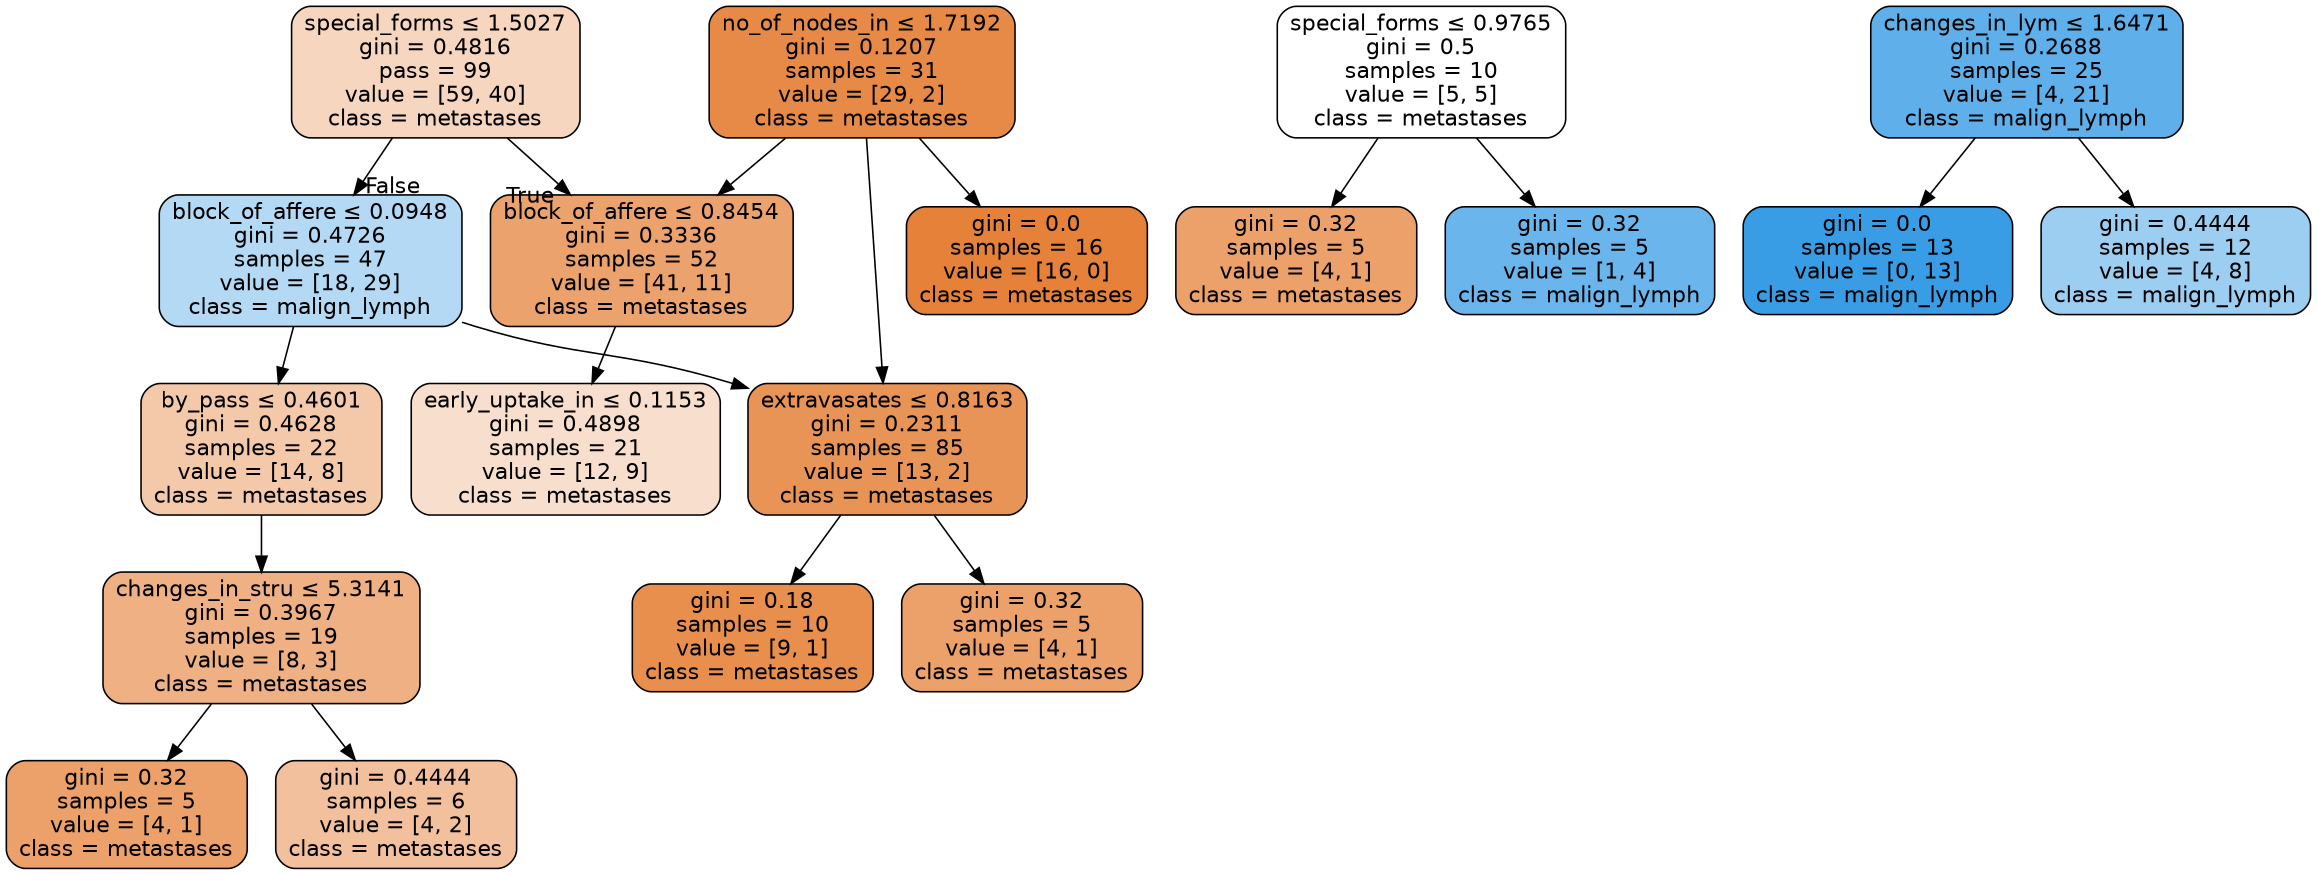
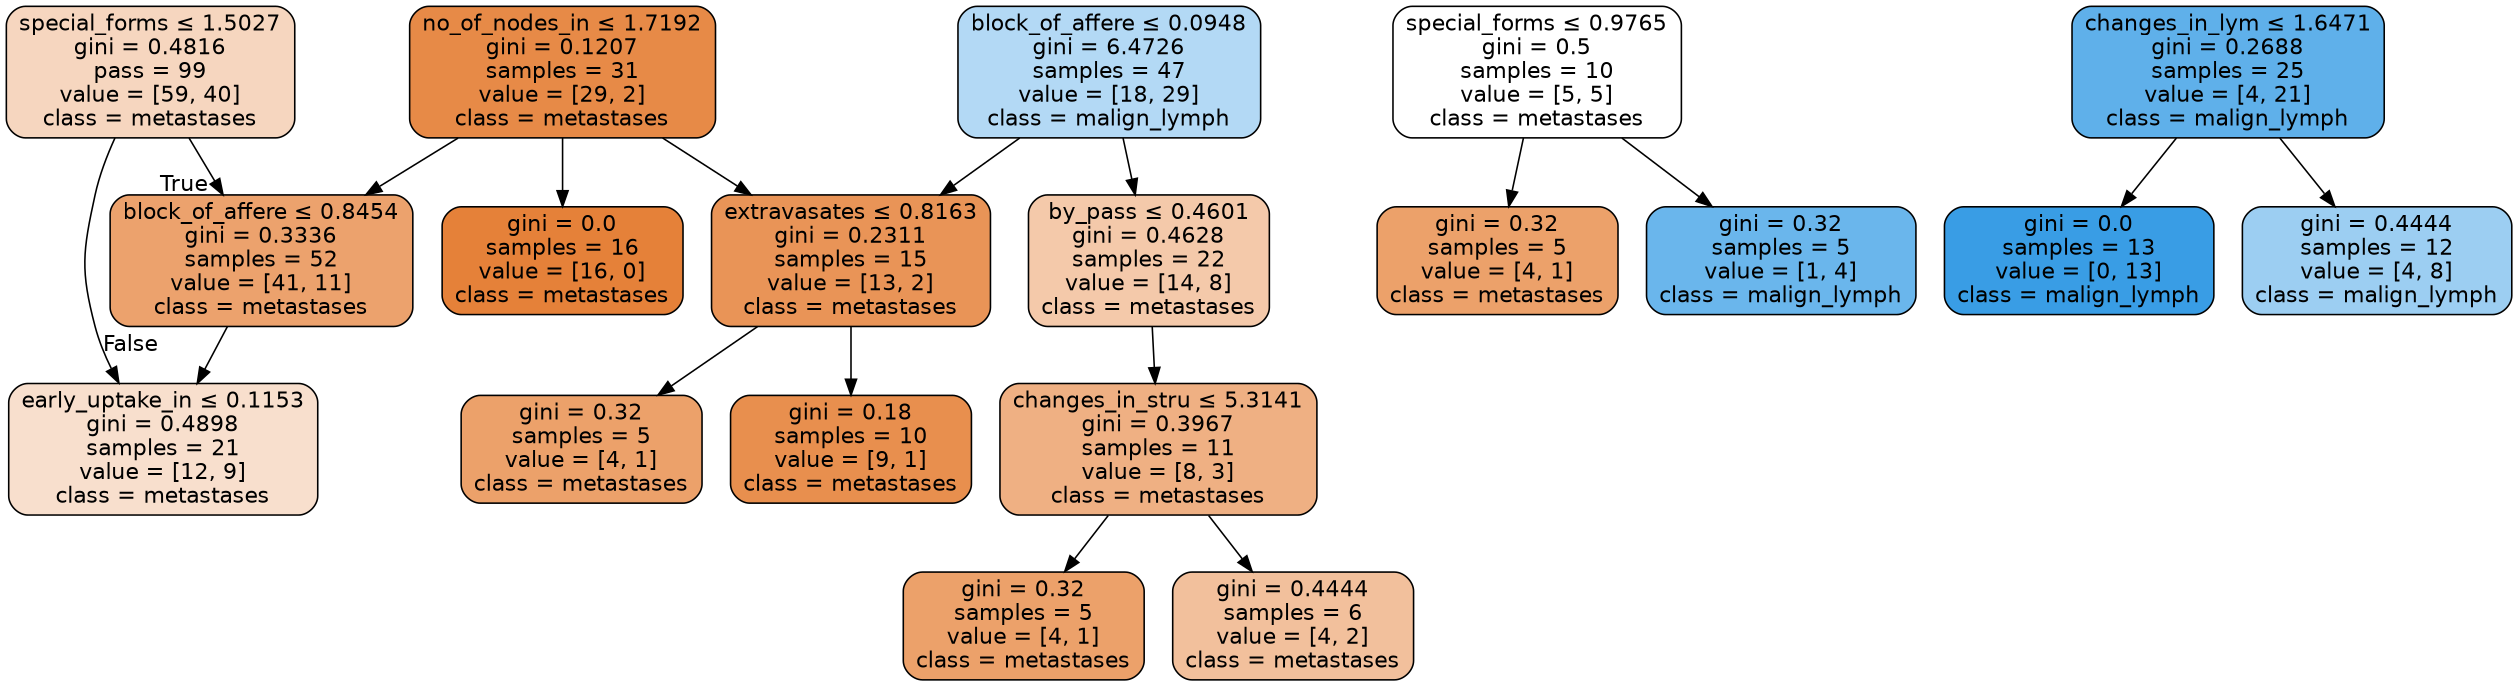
edge "special_forms ≤ 1.5027" -> "block_of_affere ≤ 0.0948": now "special_forms ≤ 1.5027" -> "early_uptake_in ≤ 0.1153"
node "block_of_affere ≤ 0.0948": text "gini = 0.4726" -> "gini = 6.4726"
node "extravasates ≤ 0.8163": text "samples = 85" -> "samples = 15"
node "changes_in_stru ≤ 5.3141": text "samples = 19" -> "samples = 11"
